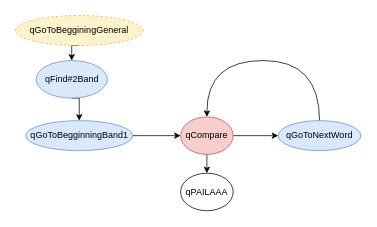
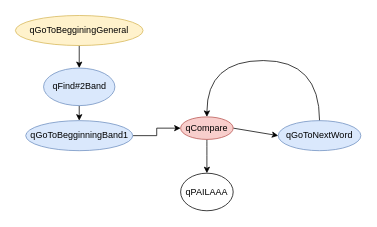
node "qGoToBegginingGeneral": style dashed -> solid
node "qFind#2Band": moved (72, 79) -> (79, 87)
node "qCompare": size 53x38 -> 53x23
